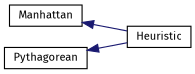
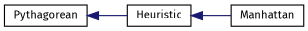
edge "Heuristic" -> "Manhattan": reversed
